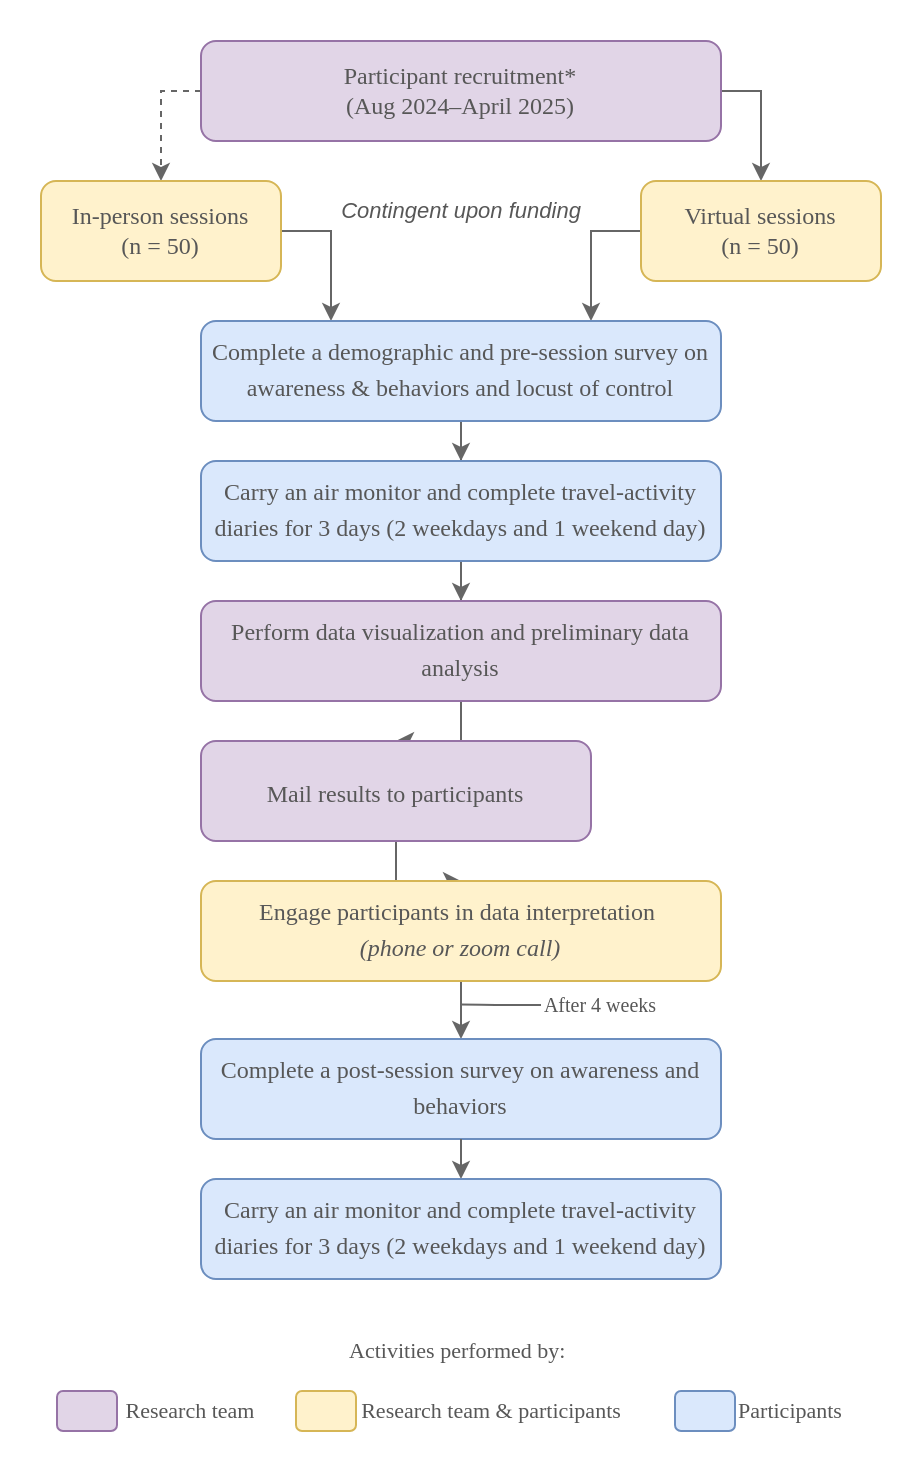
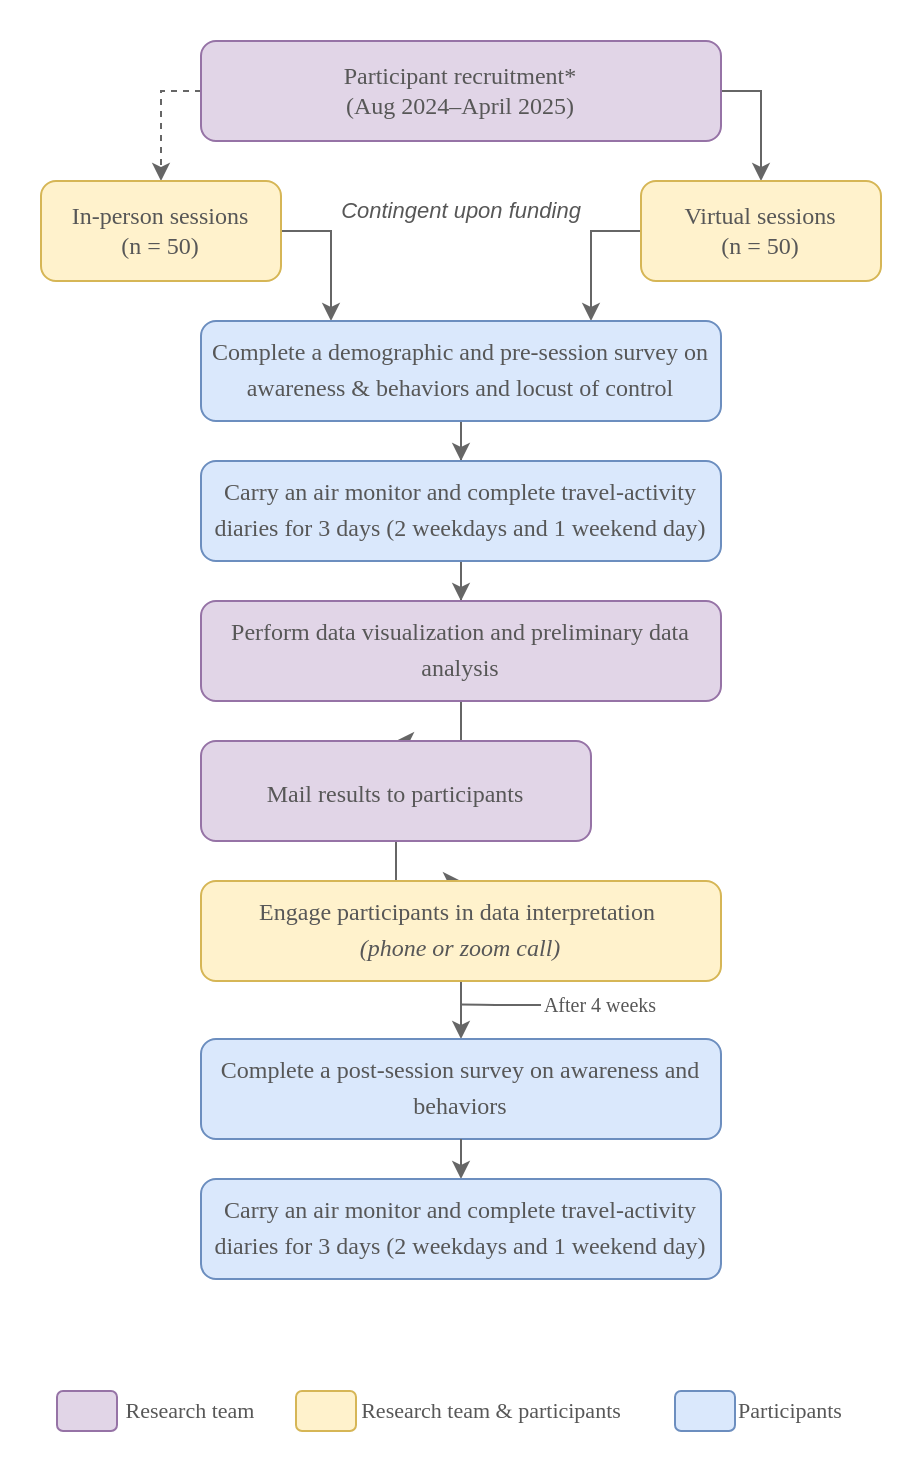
node "Activities performed by:": removed
